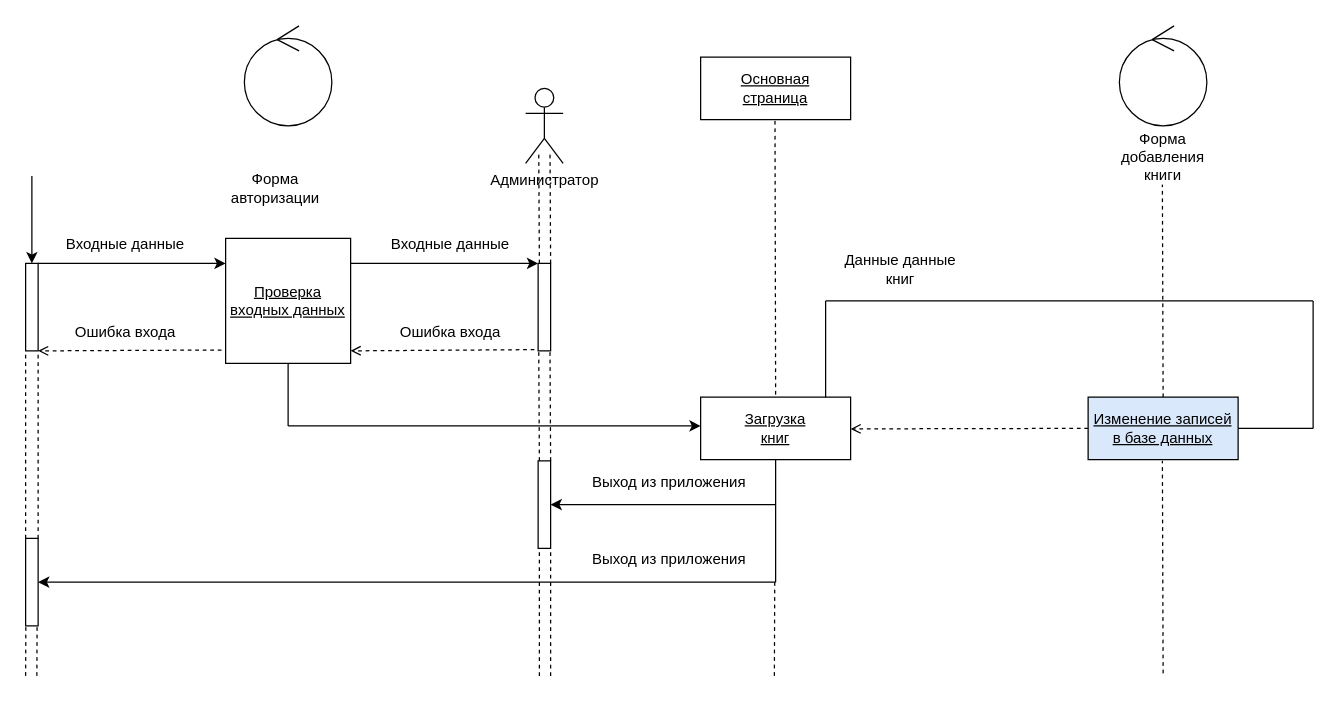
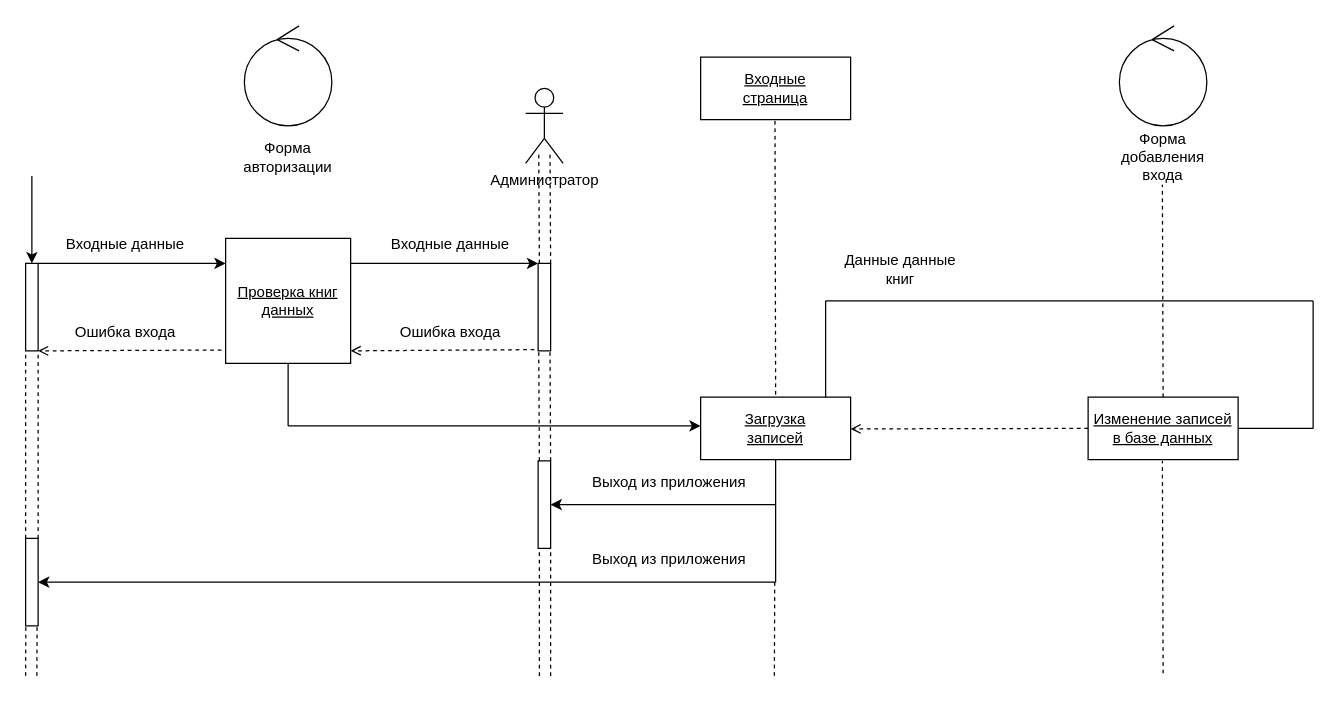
node "Основная страница": label "Основная страница" -> "Входные страница"
node "Форма добавления книги": label "Форма добавления книги" -> "Форма добавления входа"
node "Форма авторизации": moved (276, 188) -> (288, 157)
node "Проверка входных данных": label "Проверка входных данных" -> "Проверка книг данных"
node "Загрузка книг": label "Загрузка книг" -> "Загрузка записей"
node "Изменение записей в базе данных": fillcolor #dae8fc -> #ffffff
